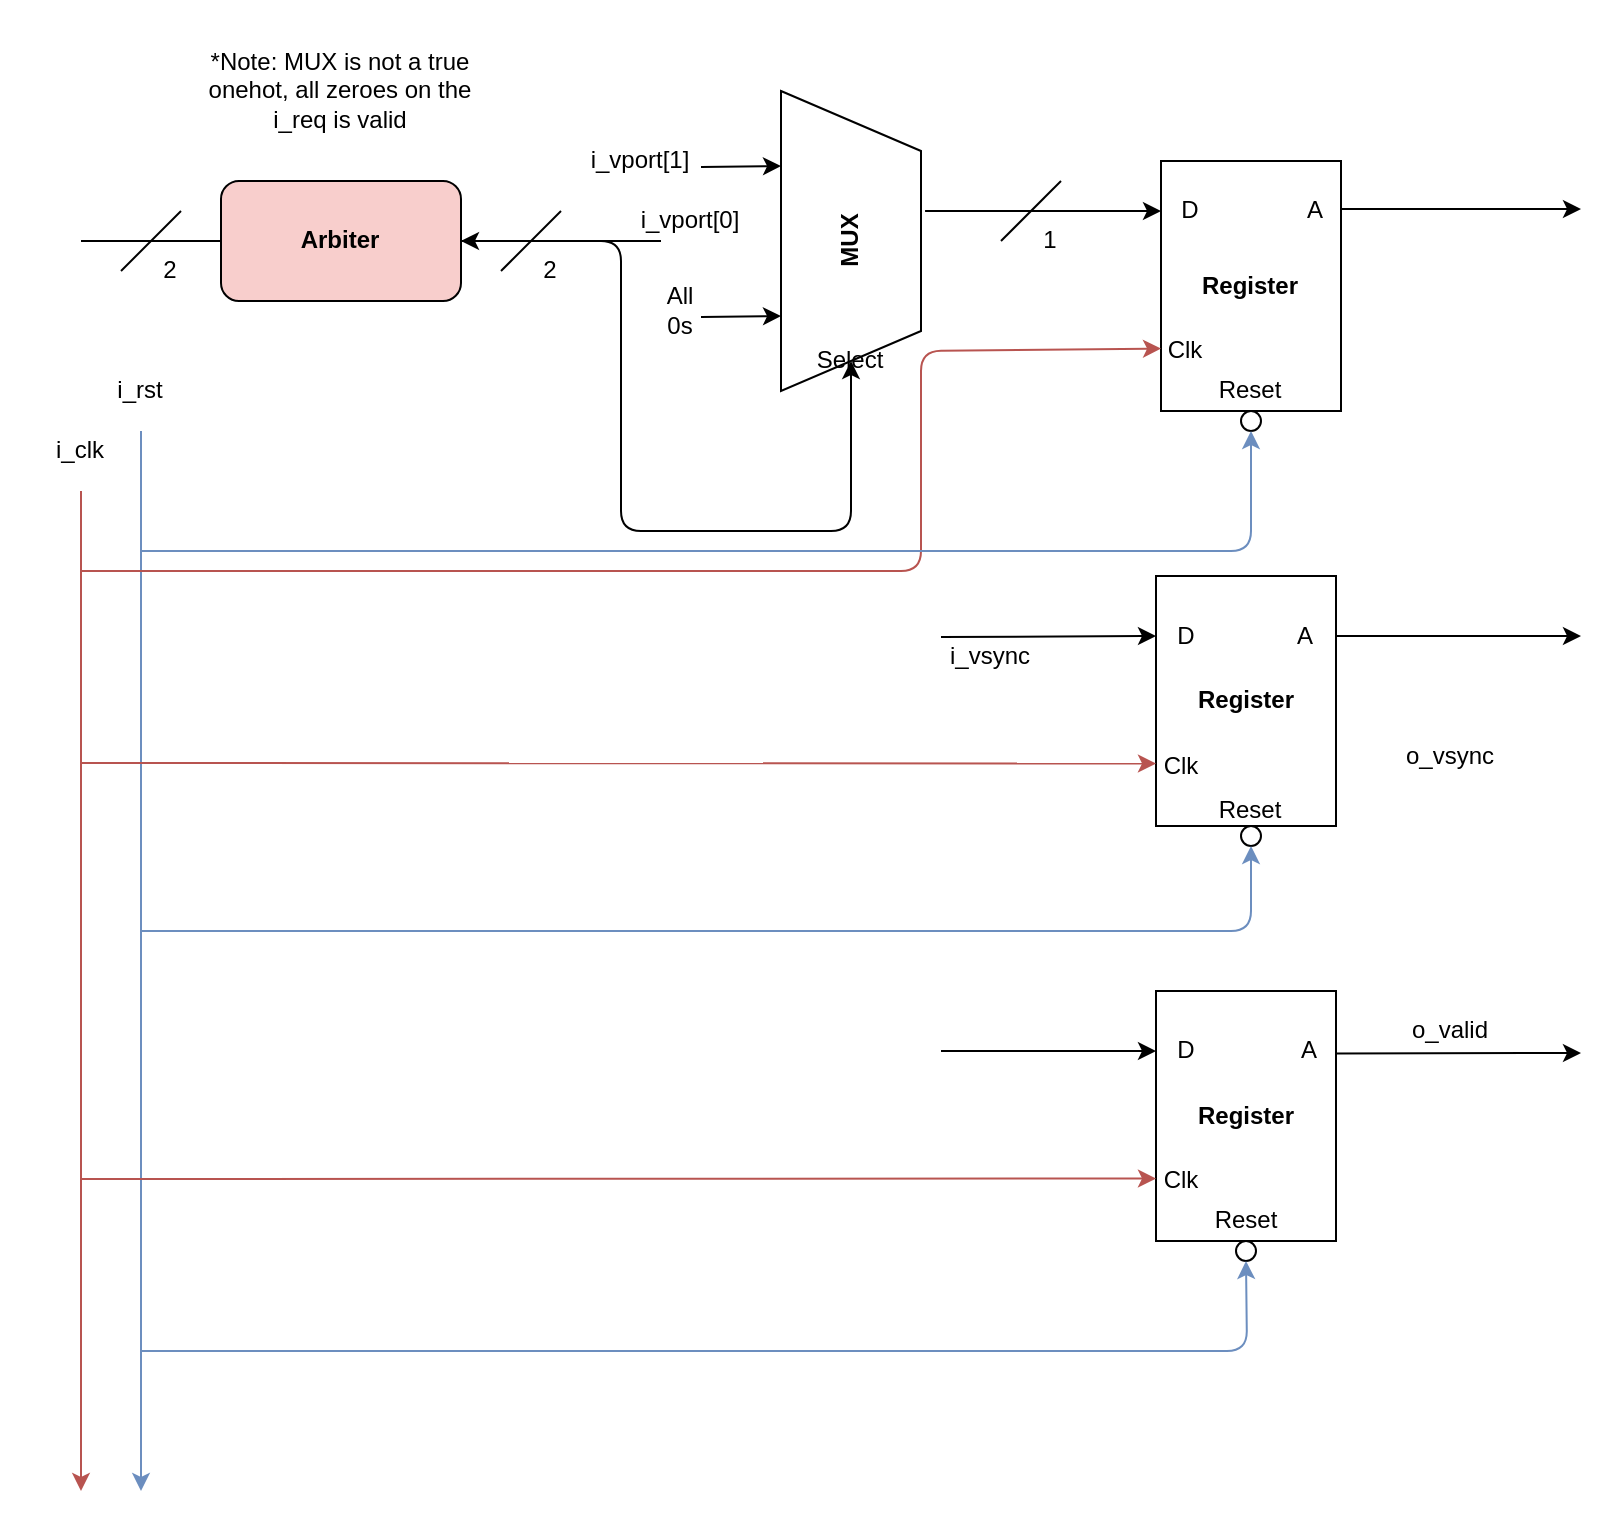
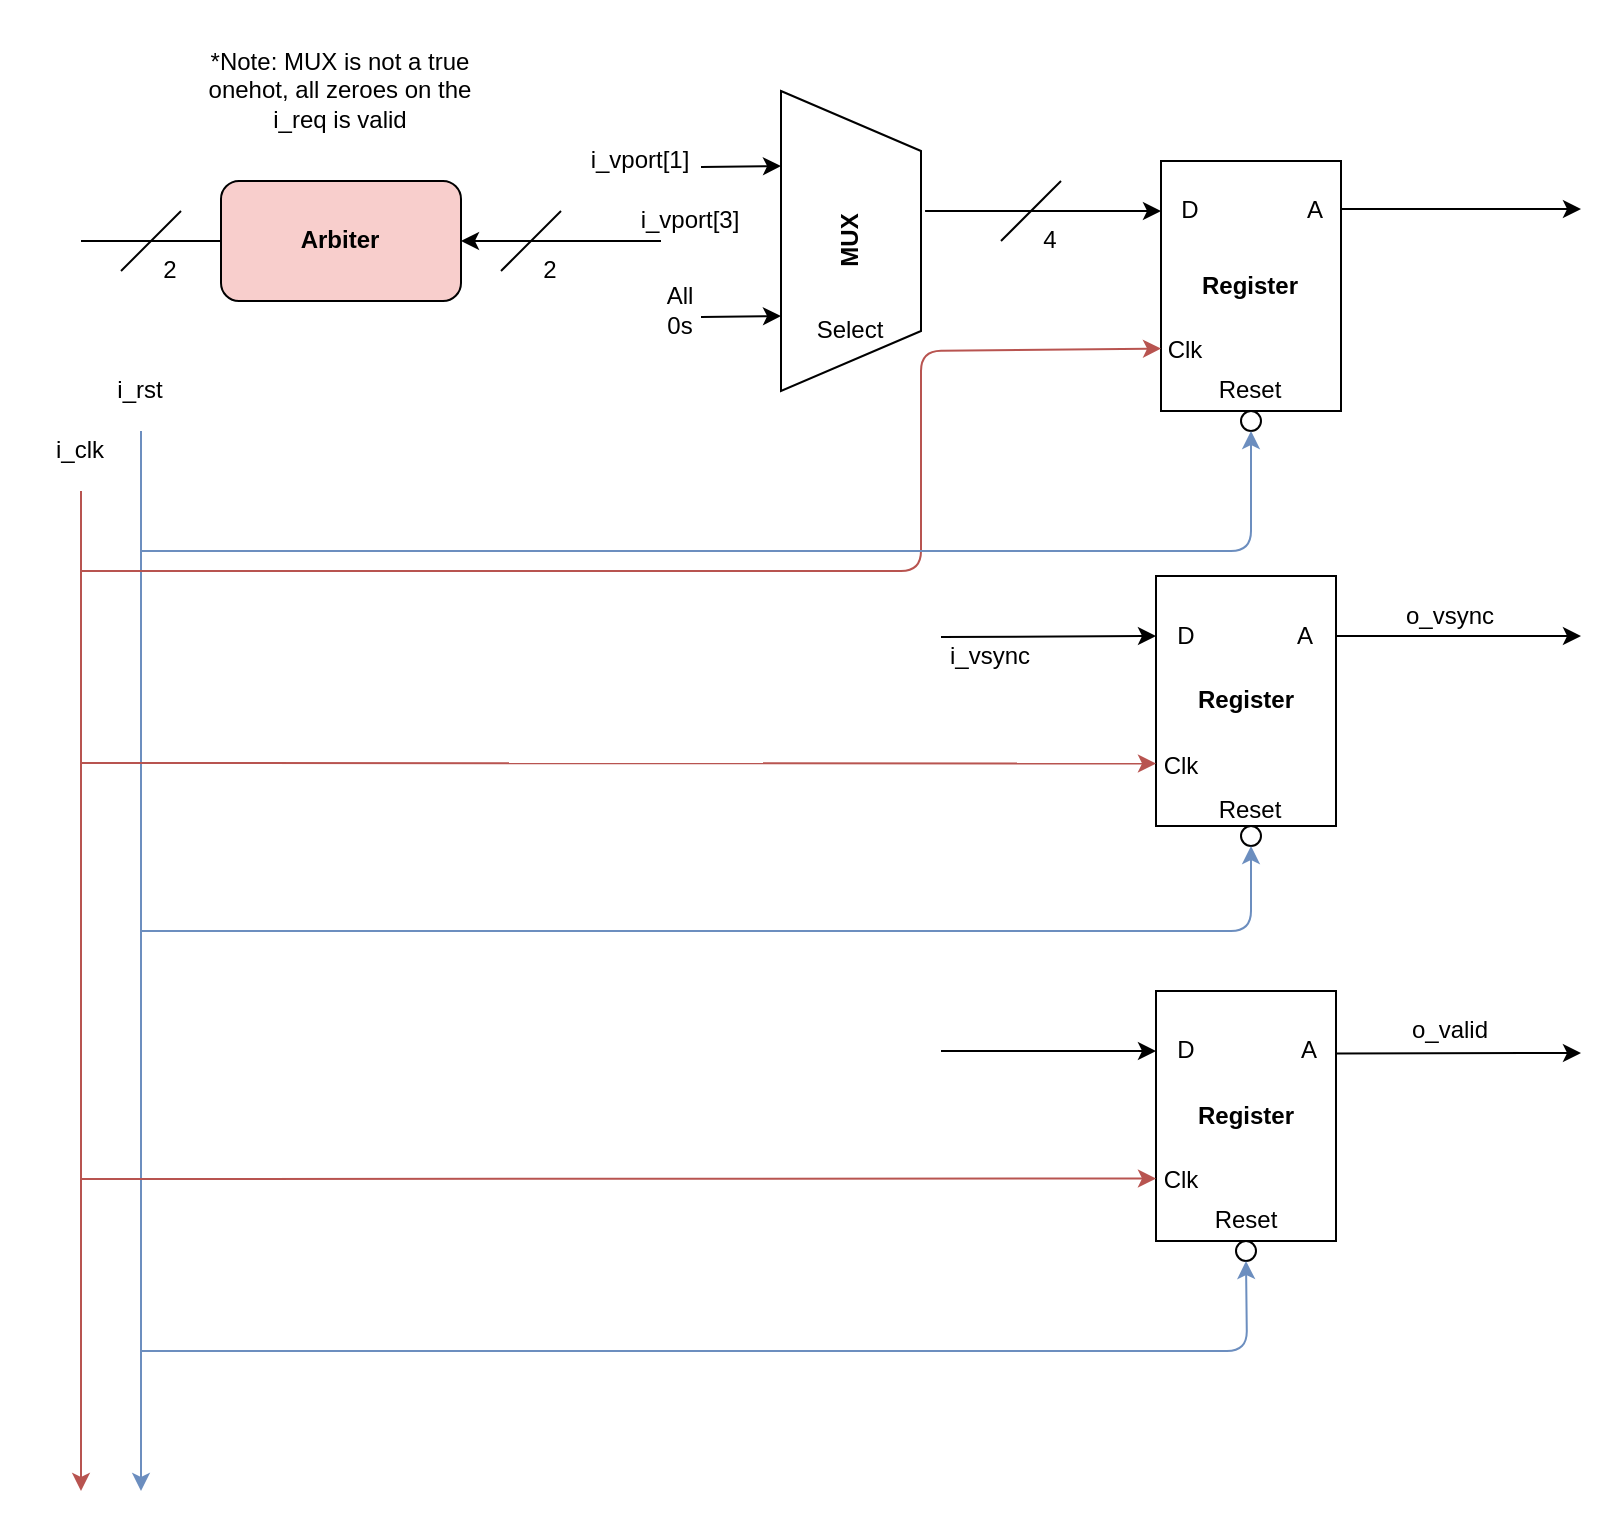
node "i_vport[0]": label "i_vport[0]" -> "i_vport[3]"
node "1": label "1" -> "4"
node "Select": moved (851, 361) -> (851, 331)
edge "Arbiter" -> "MUX": removed
node "o_vsync": moved (1451, 756) -> (1451, 616)
